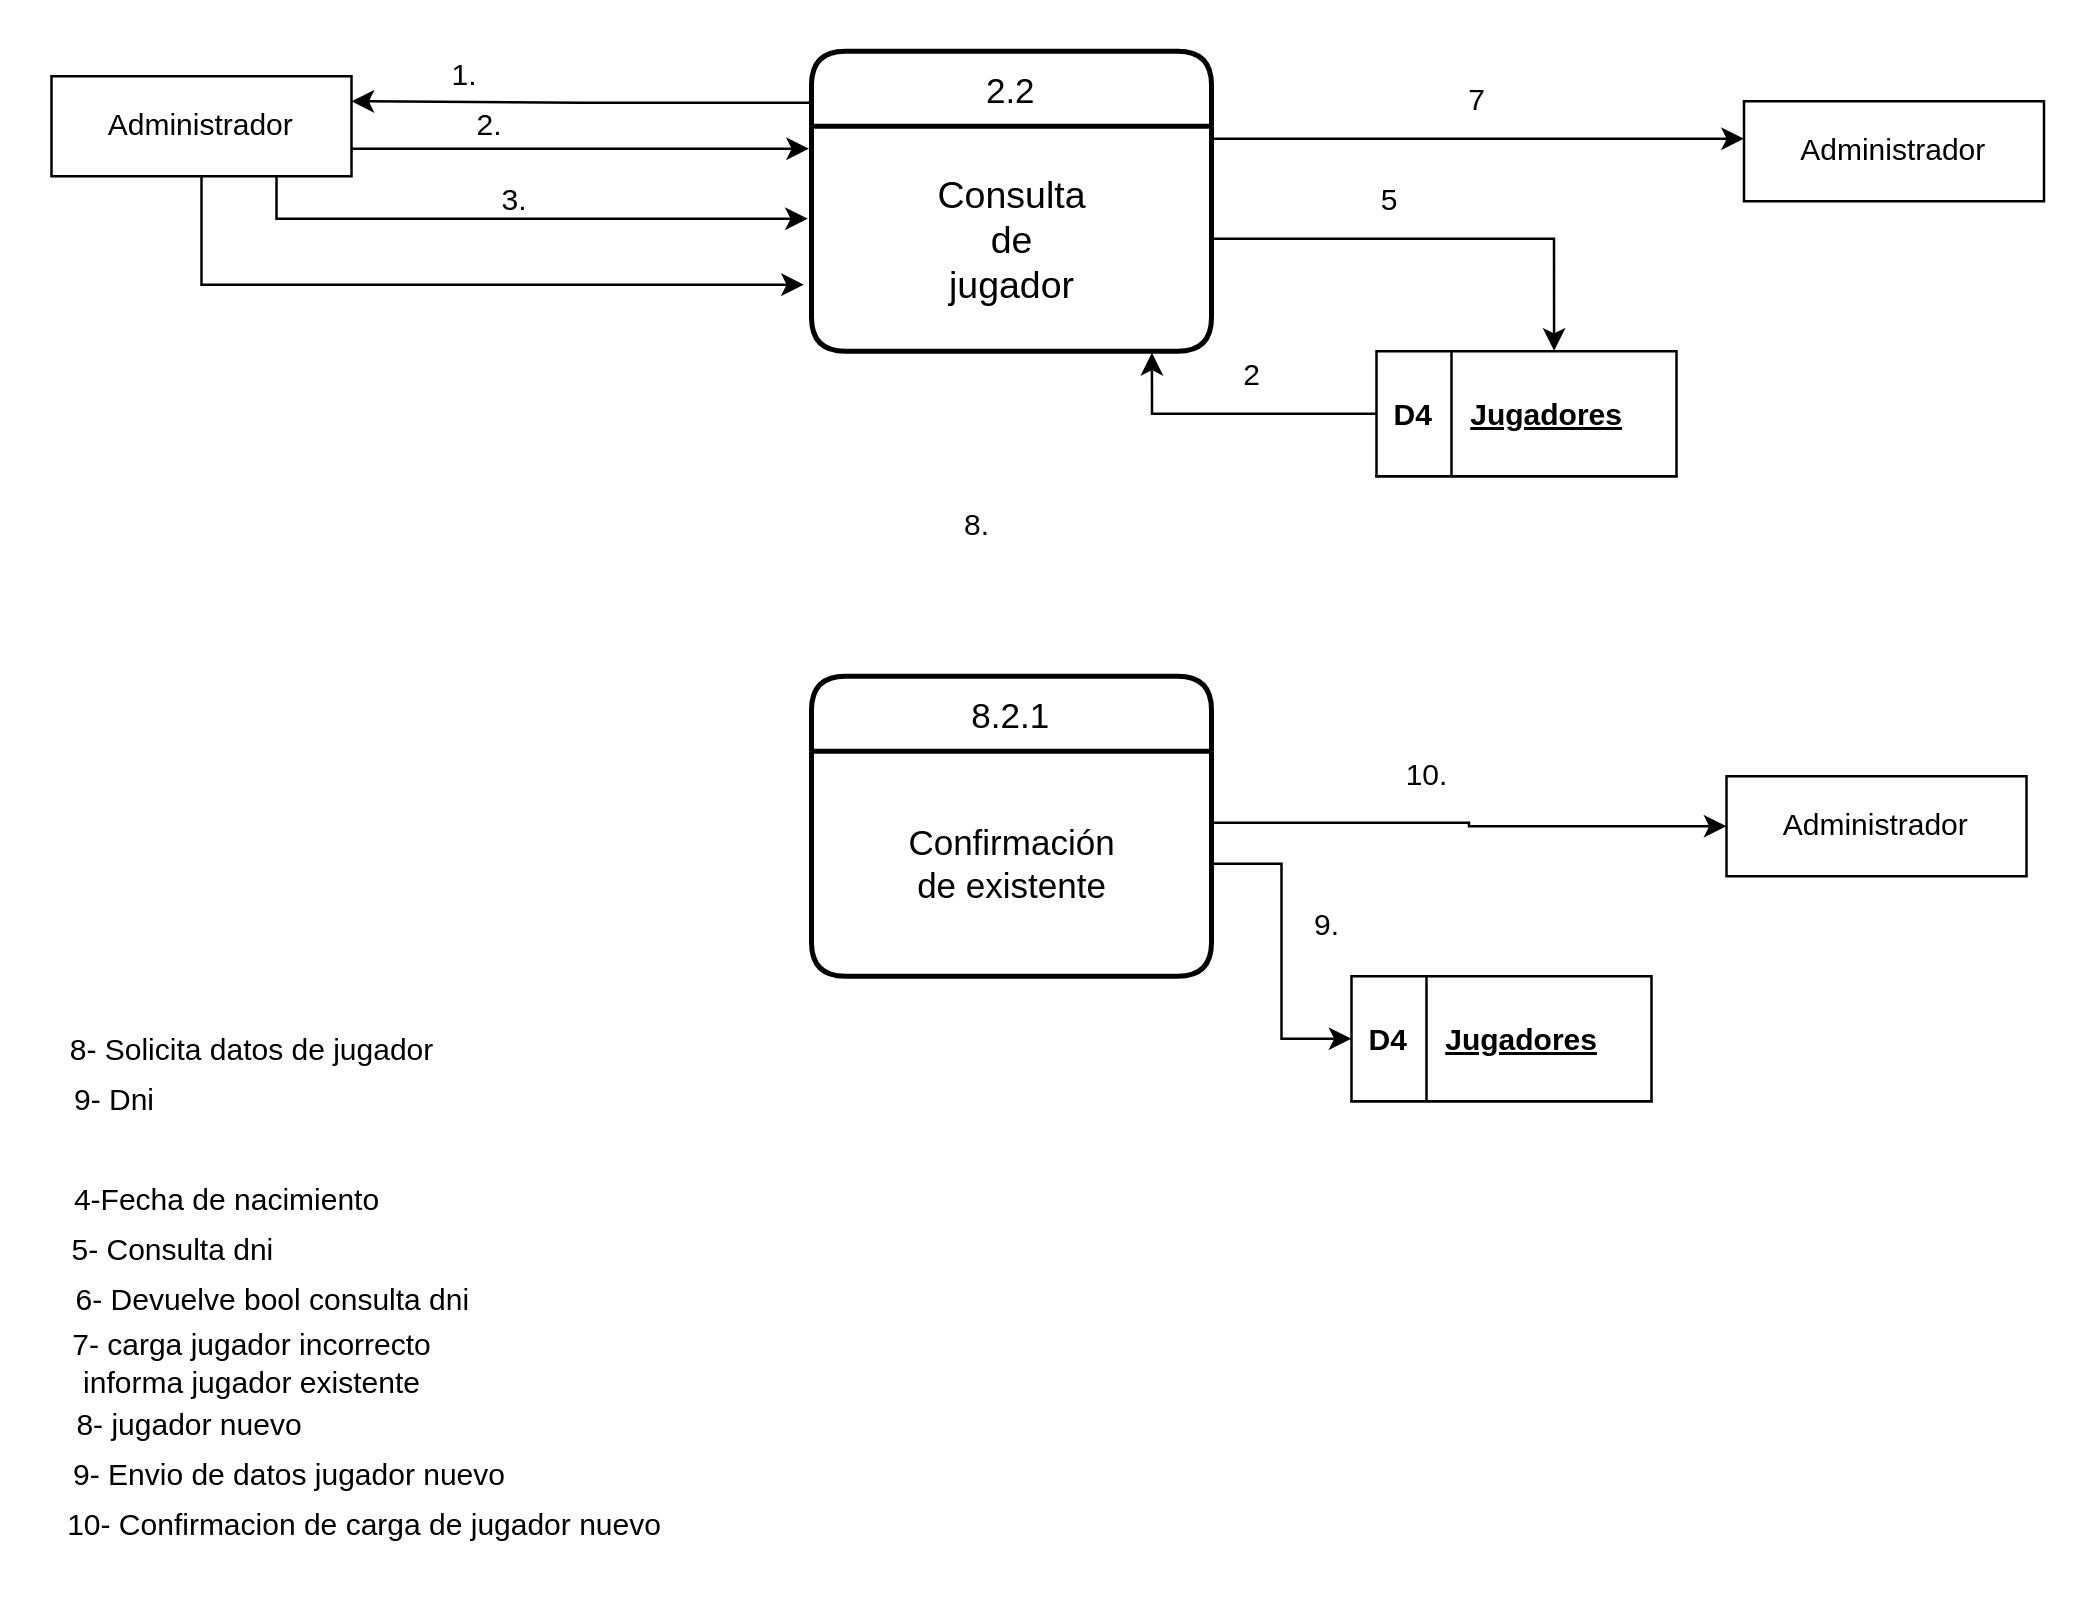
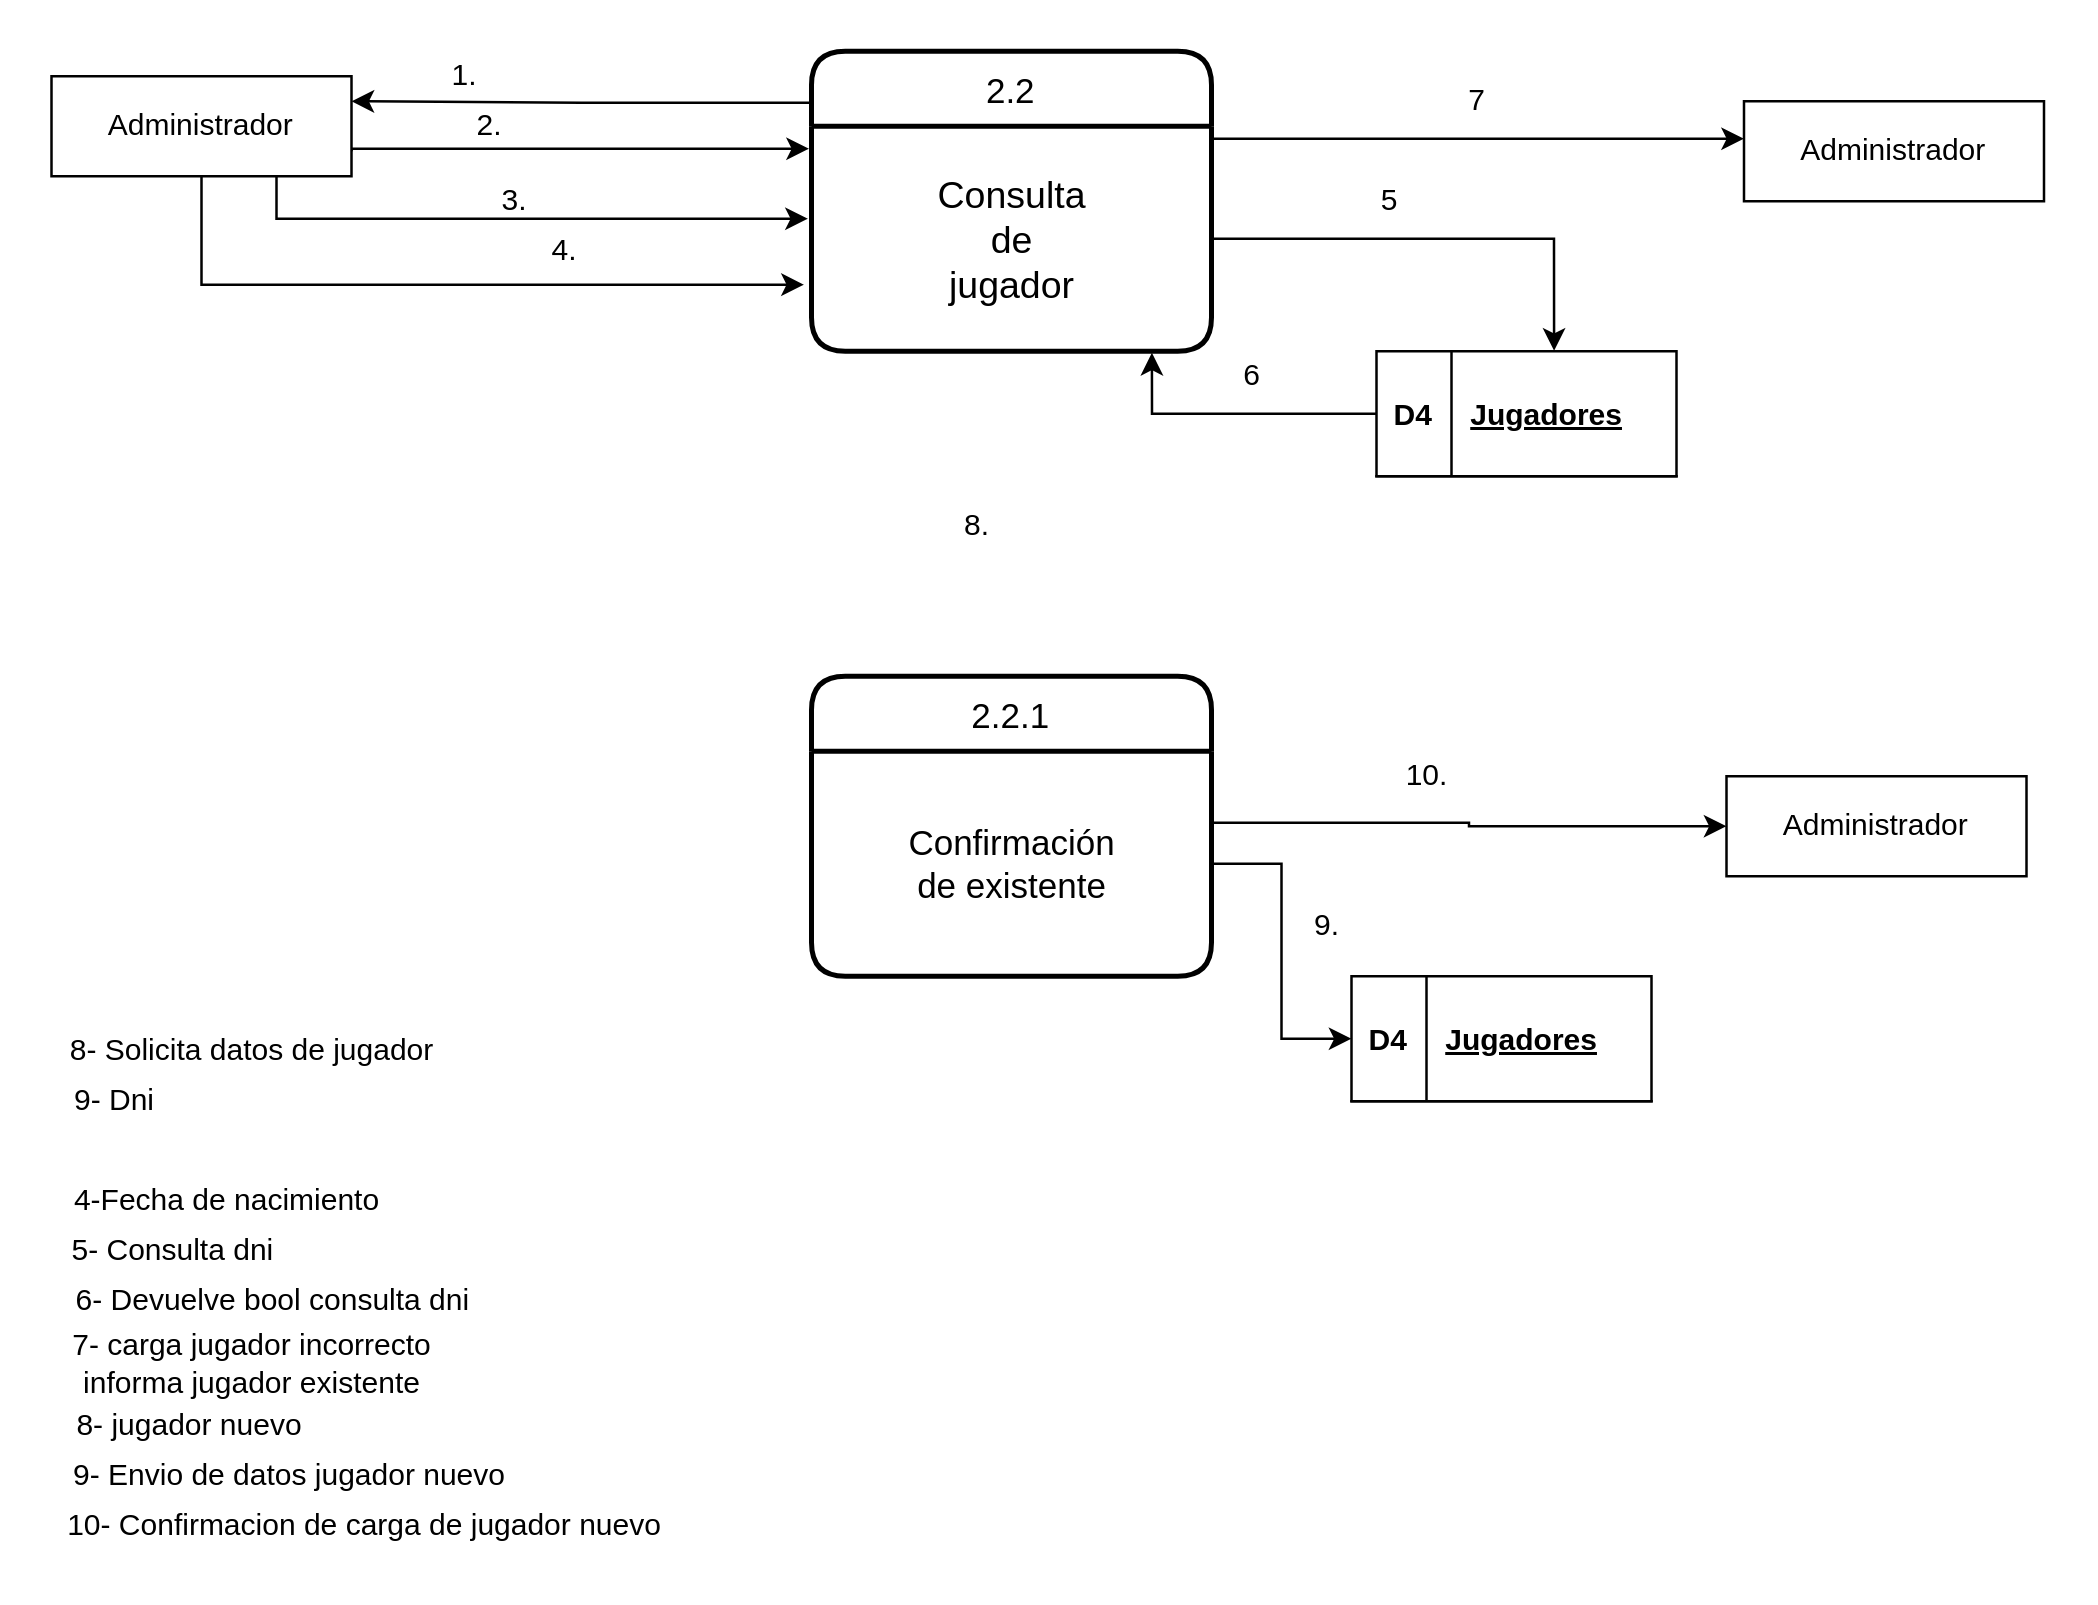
node "4.": added
node "2": label "2" -> "6"
node "8.2.1": label "8.2.1" -> "2.2.1"
